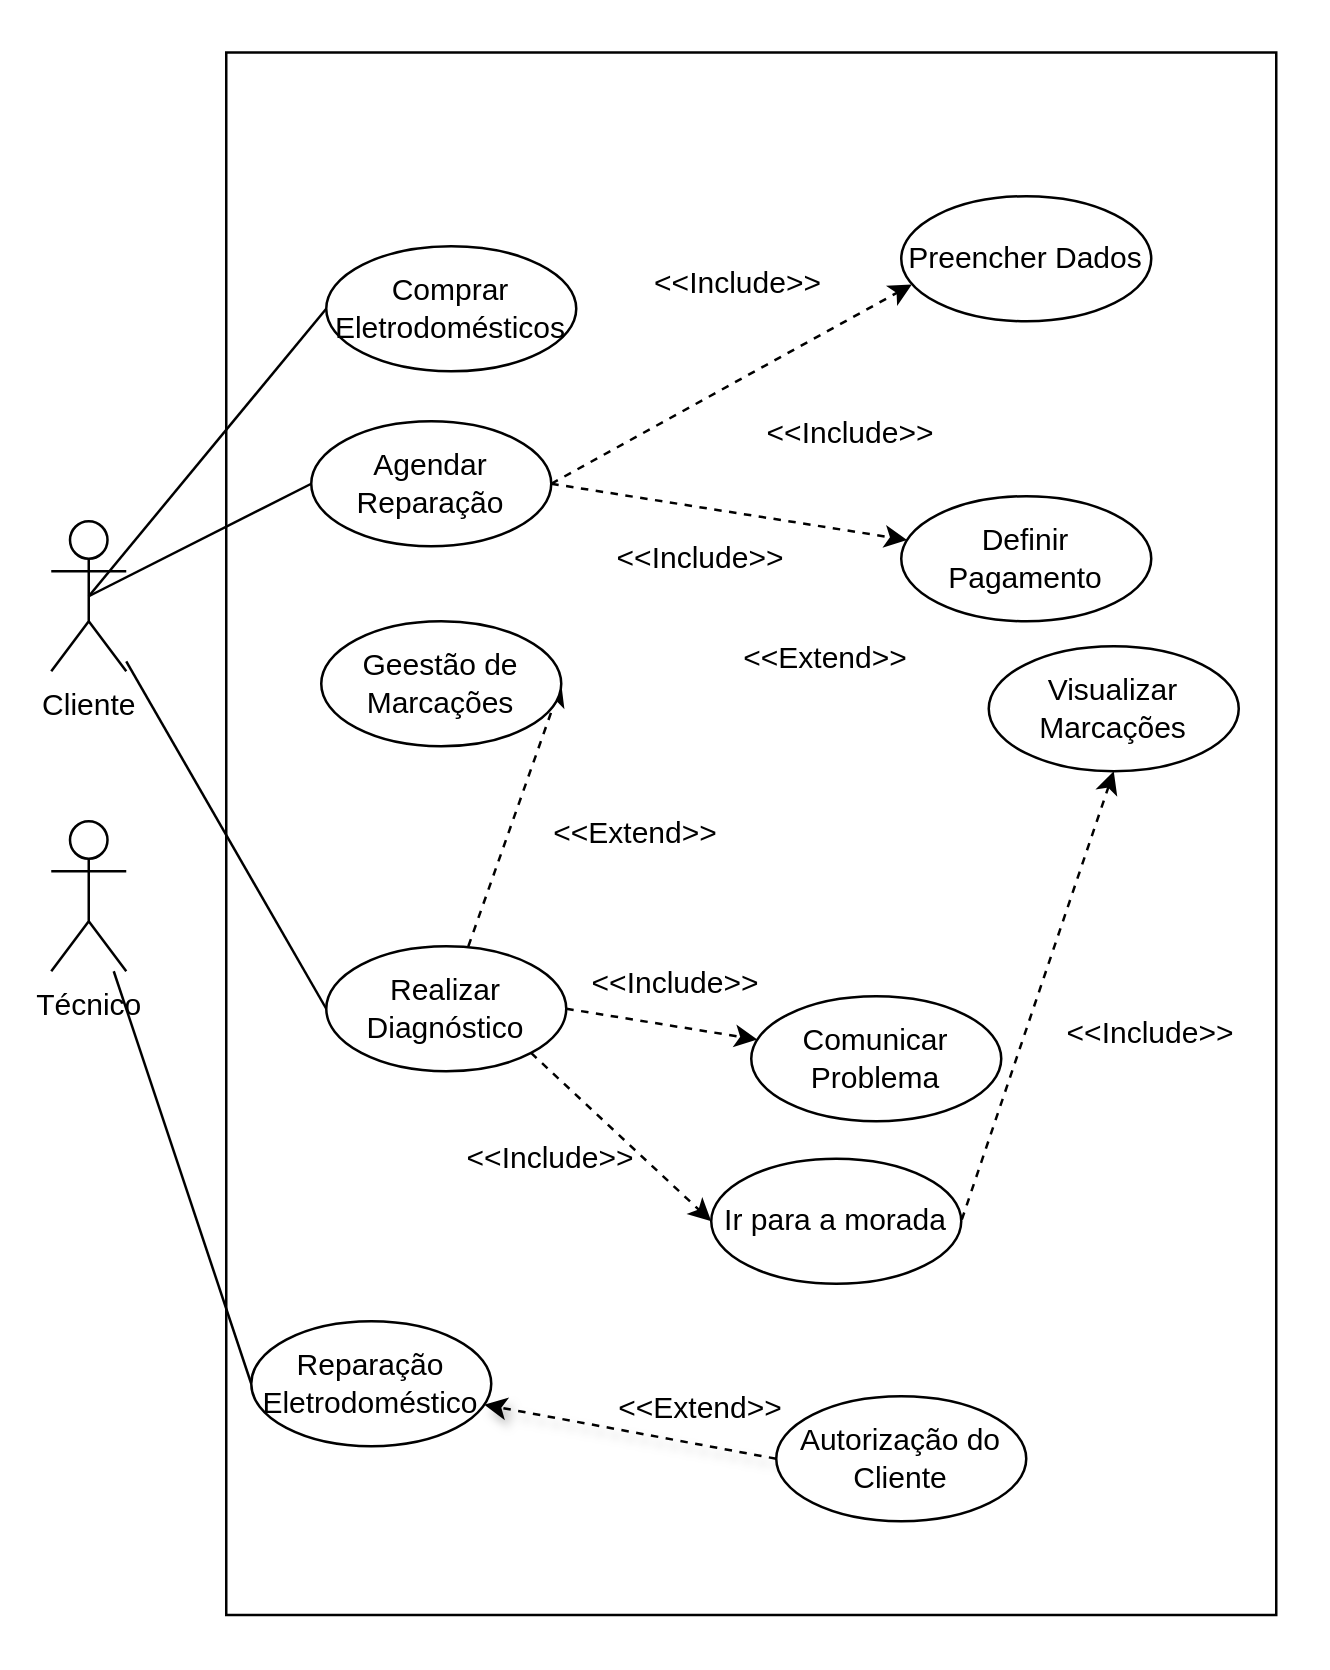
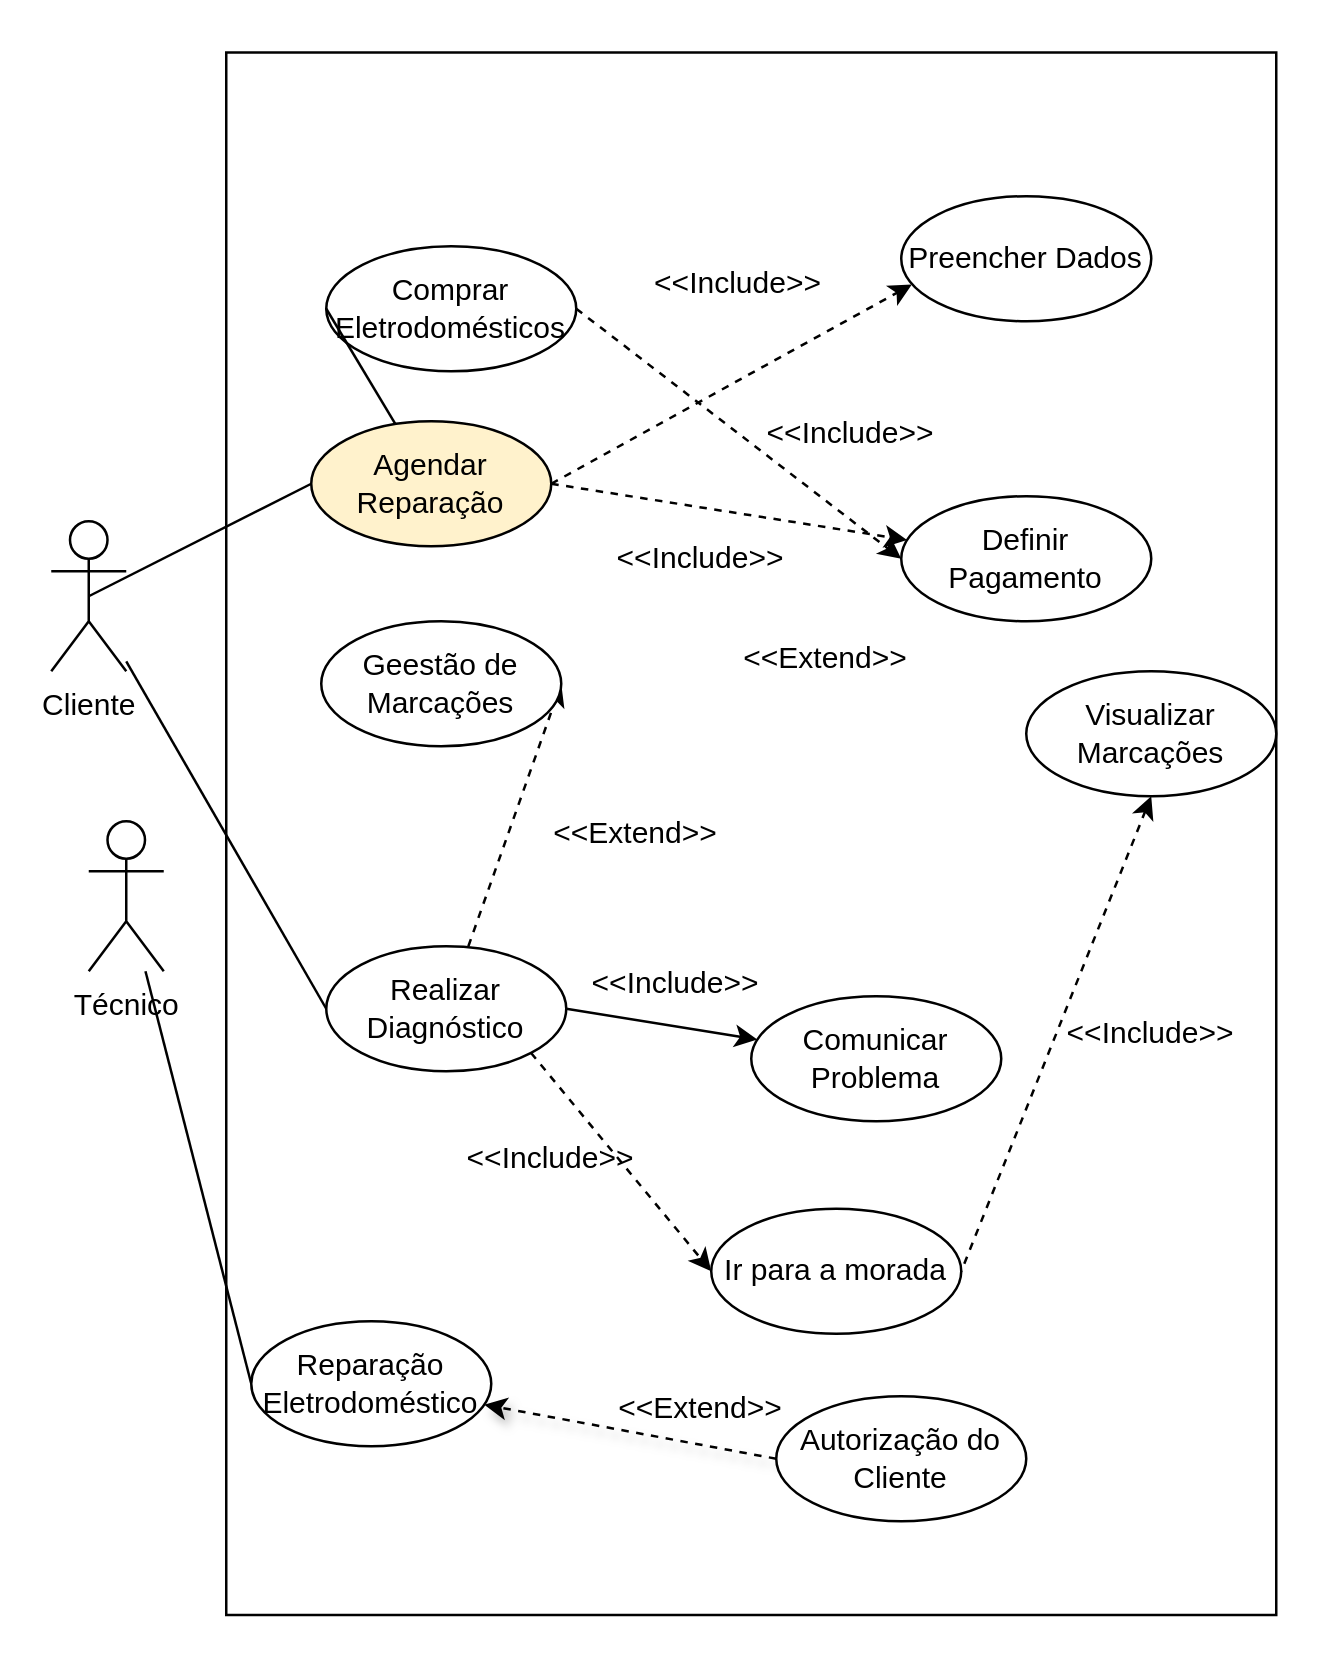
edge "Comprar Eletrodomésticos" -- "Cliente": now "Comprar Eletrodomésticos" -- "Agendar Reparação"
edge "Comprar Eletrodomésticos" -> "Definir Pagamento": added
node "Agendar Reparação": fillcolor #ffffff -> #fff2cc
node "Visualizar Marcações": moved (1114, 709) -> (1151, 734)
node "Técnico": moved (89, 896) -> (126, 896)
edge "Realizar Diagnóstico" -> "Comunicar Problema": style dashed -> solid
node "Ir para a morada": moved (836, 1221) -> (836, 1271)
